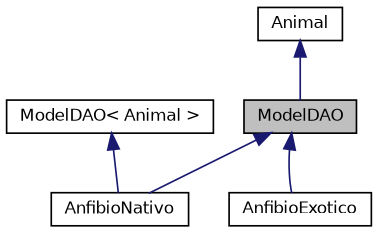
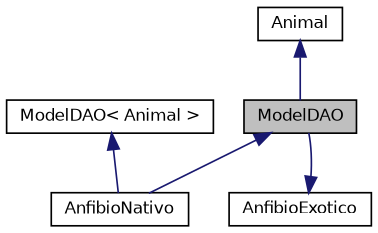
edge "AnfibioExotico" -> "ModelDAO": reversed
